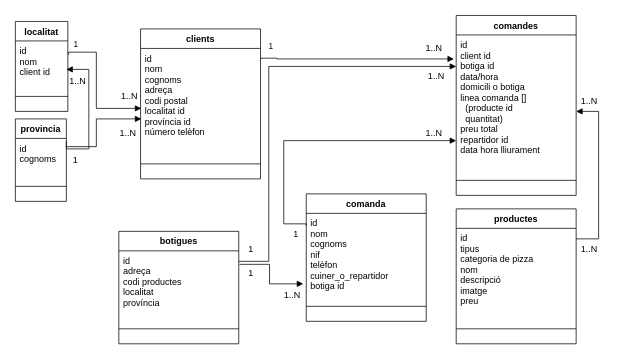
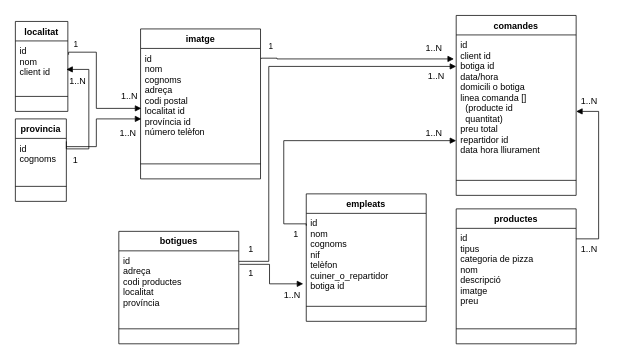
node "clients": label "clients" -> "imatge"
node "comanda": label "comanda" -> "empleats"
